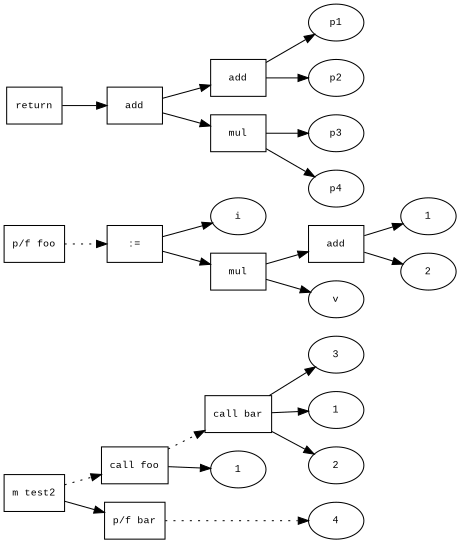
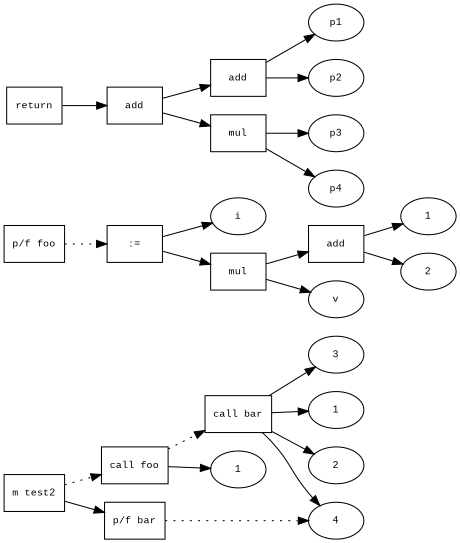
edge "call bar" -> "4": added
